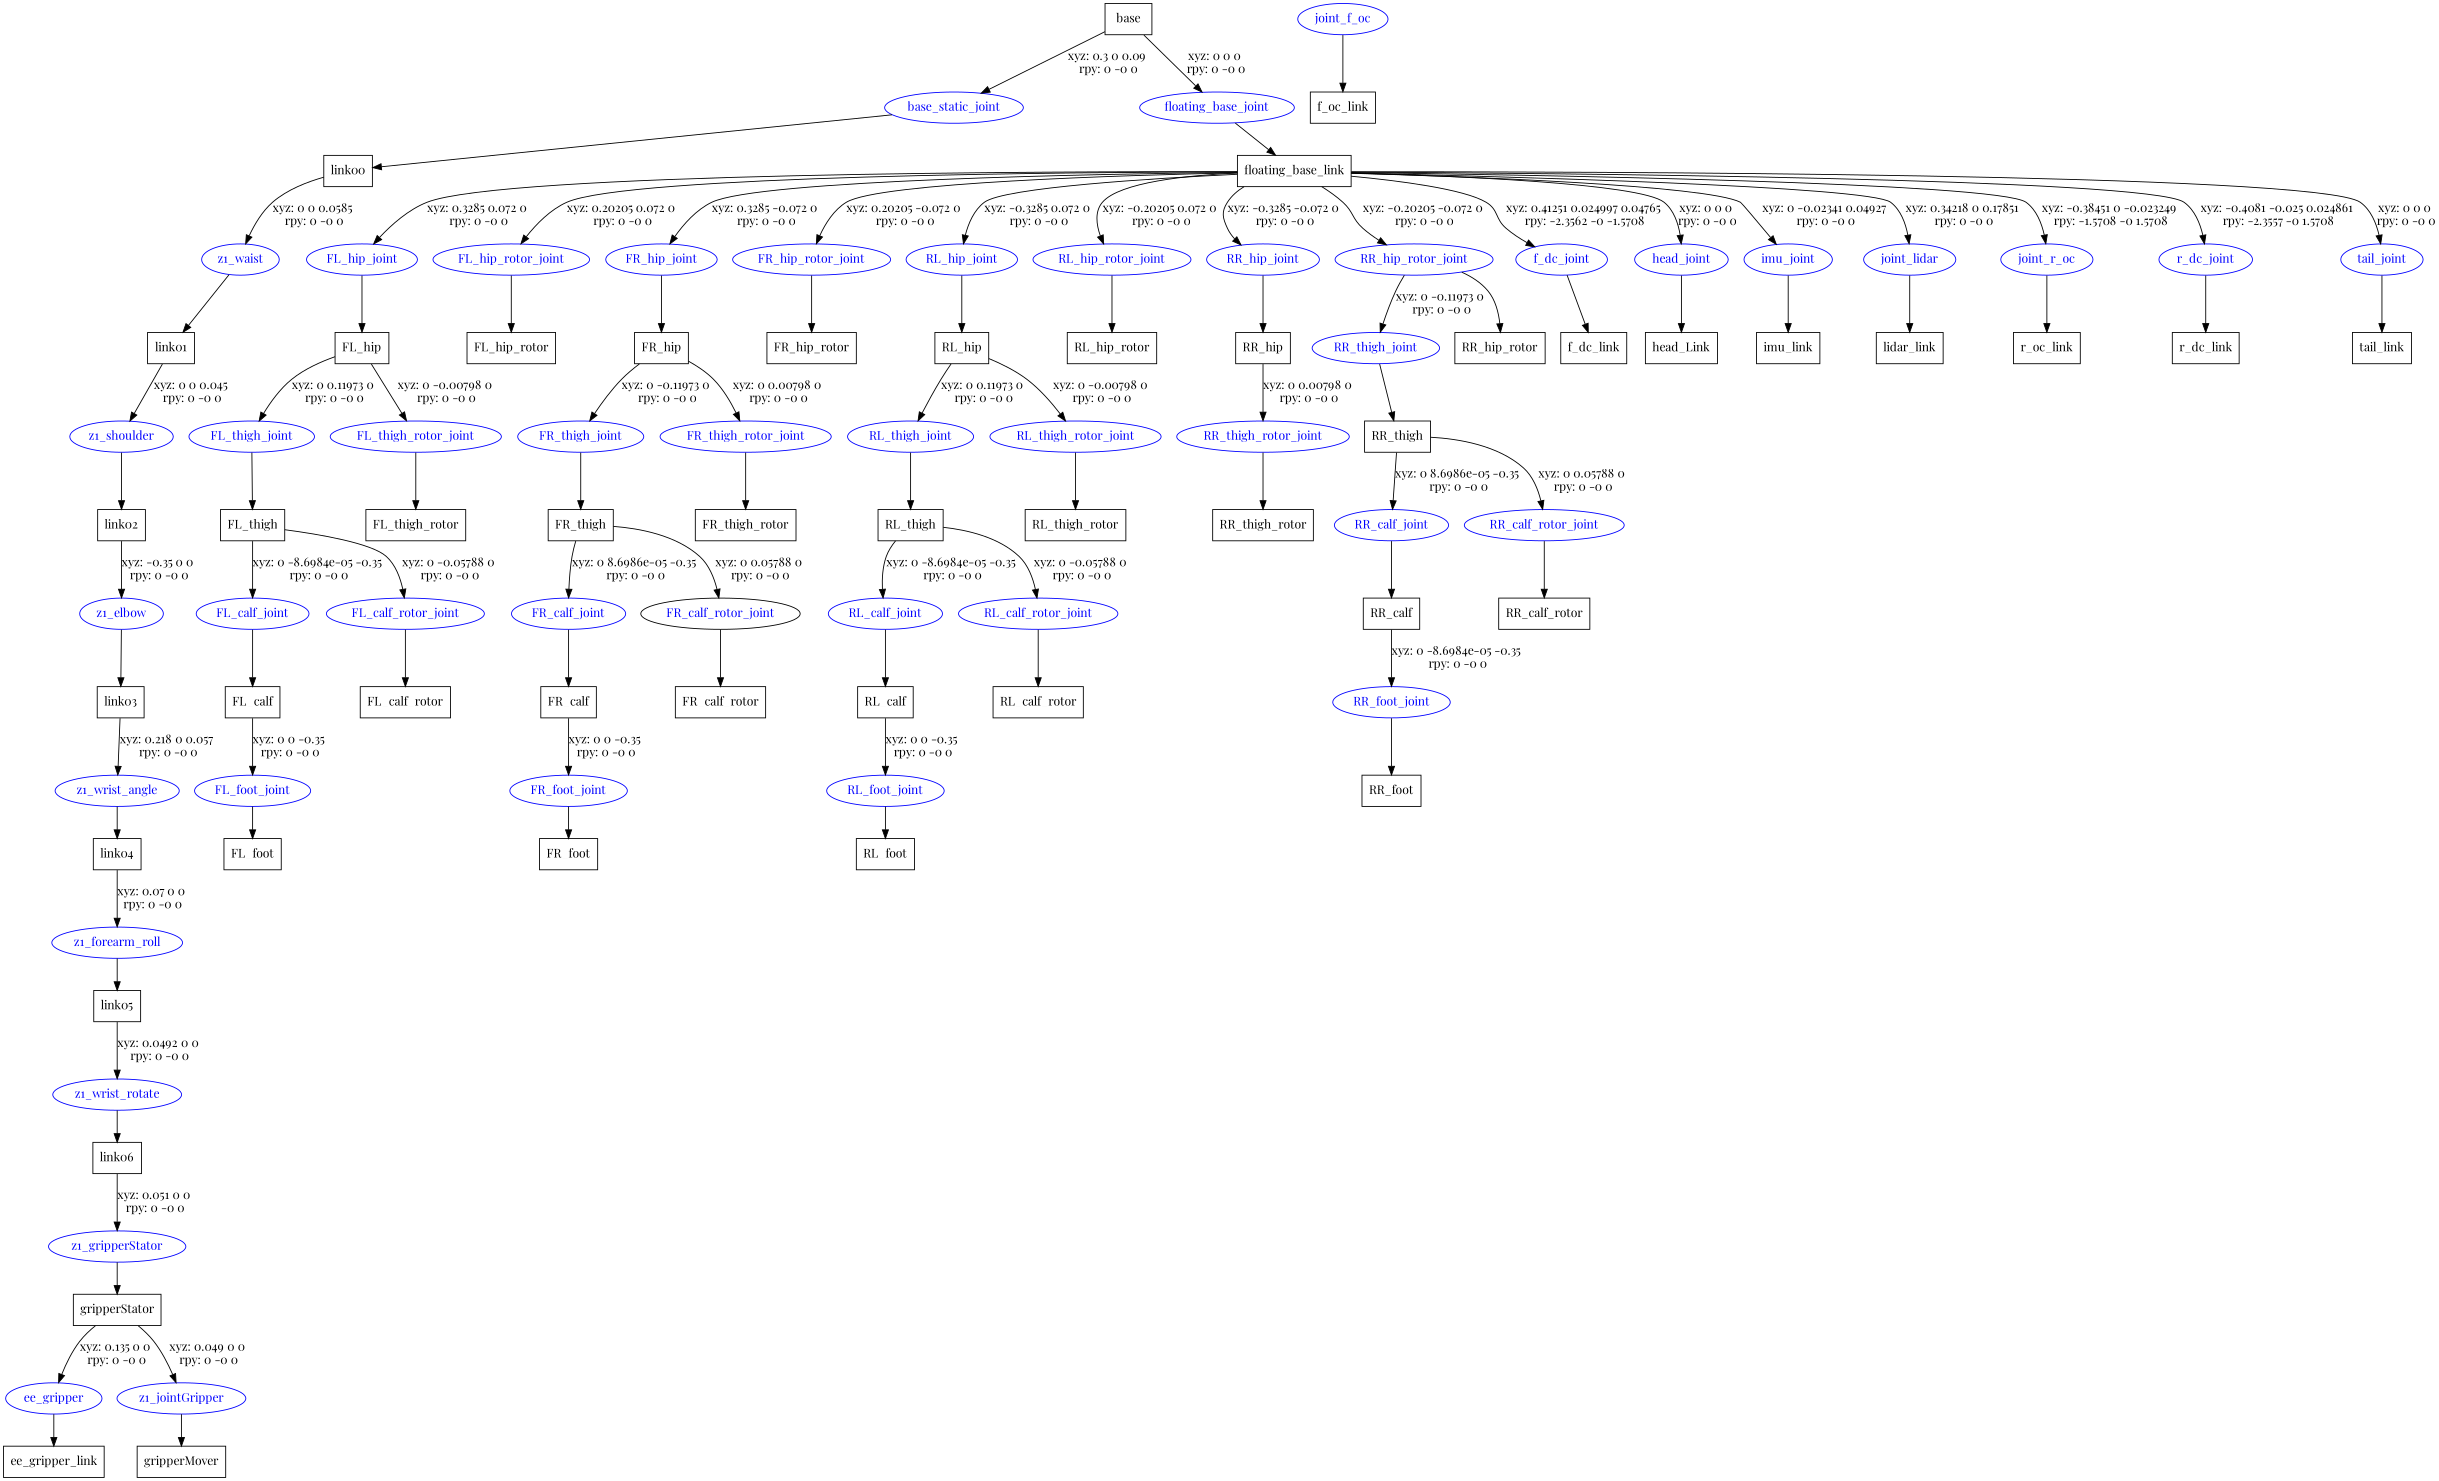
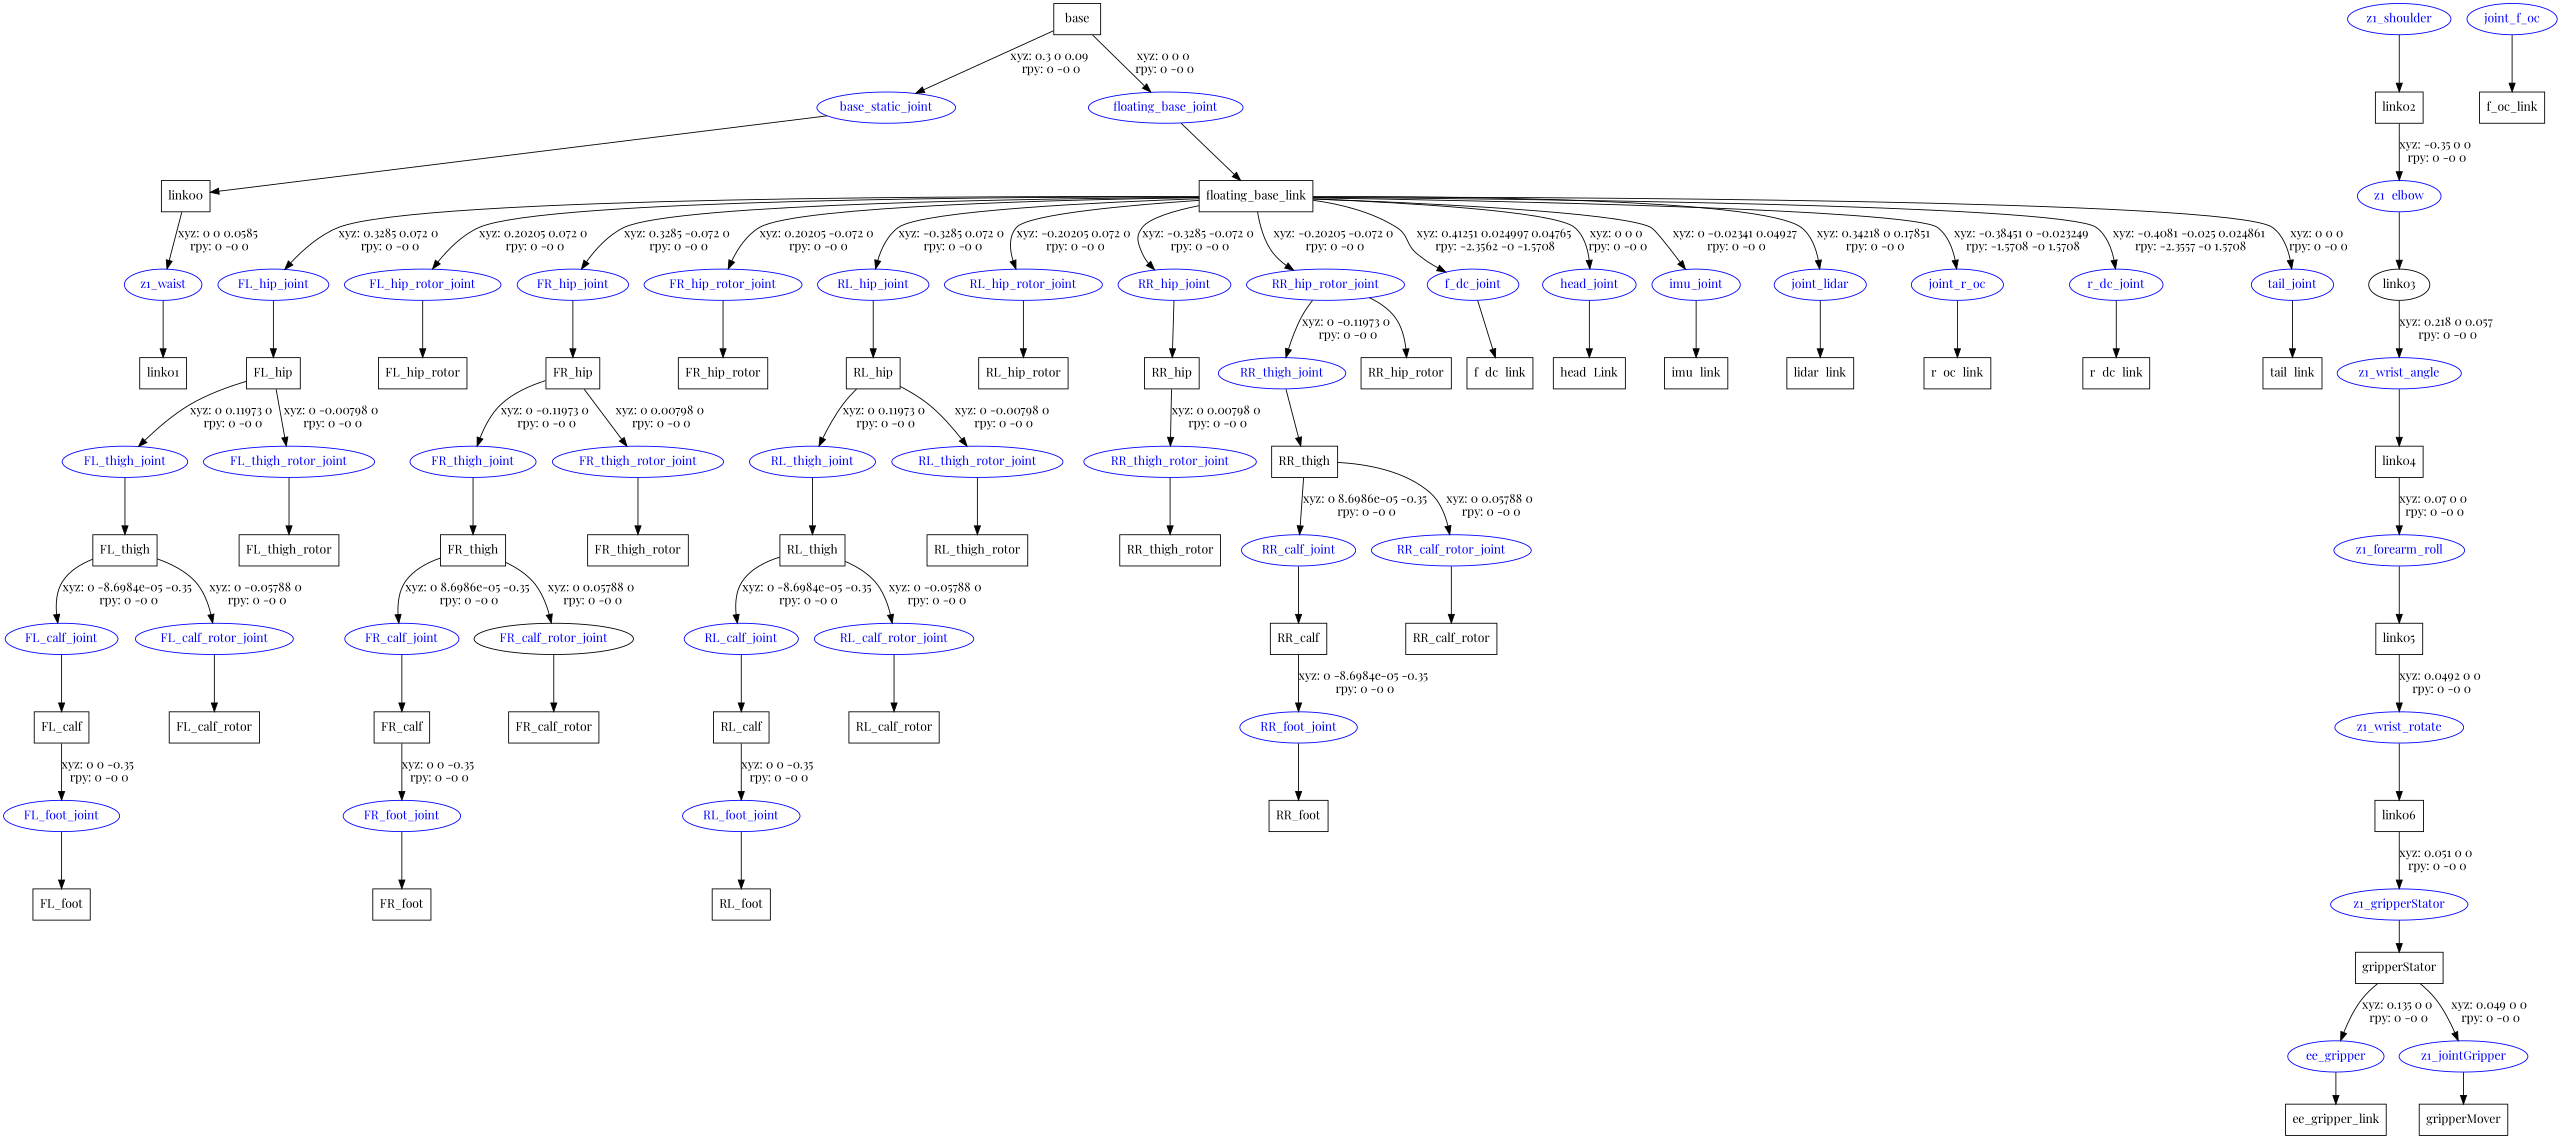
edge "link01" -> "z1_shoulder": removed, label "xyz: 0 0 0.045 rpy: 0 -0 0"
node "link03": shape box -> ellipse
